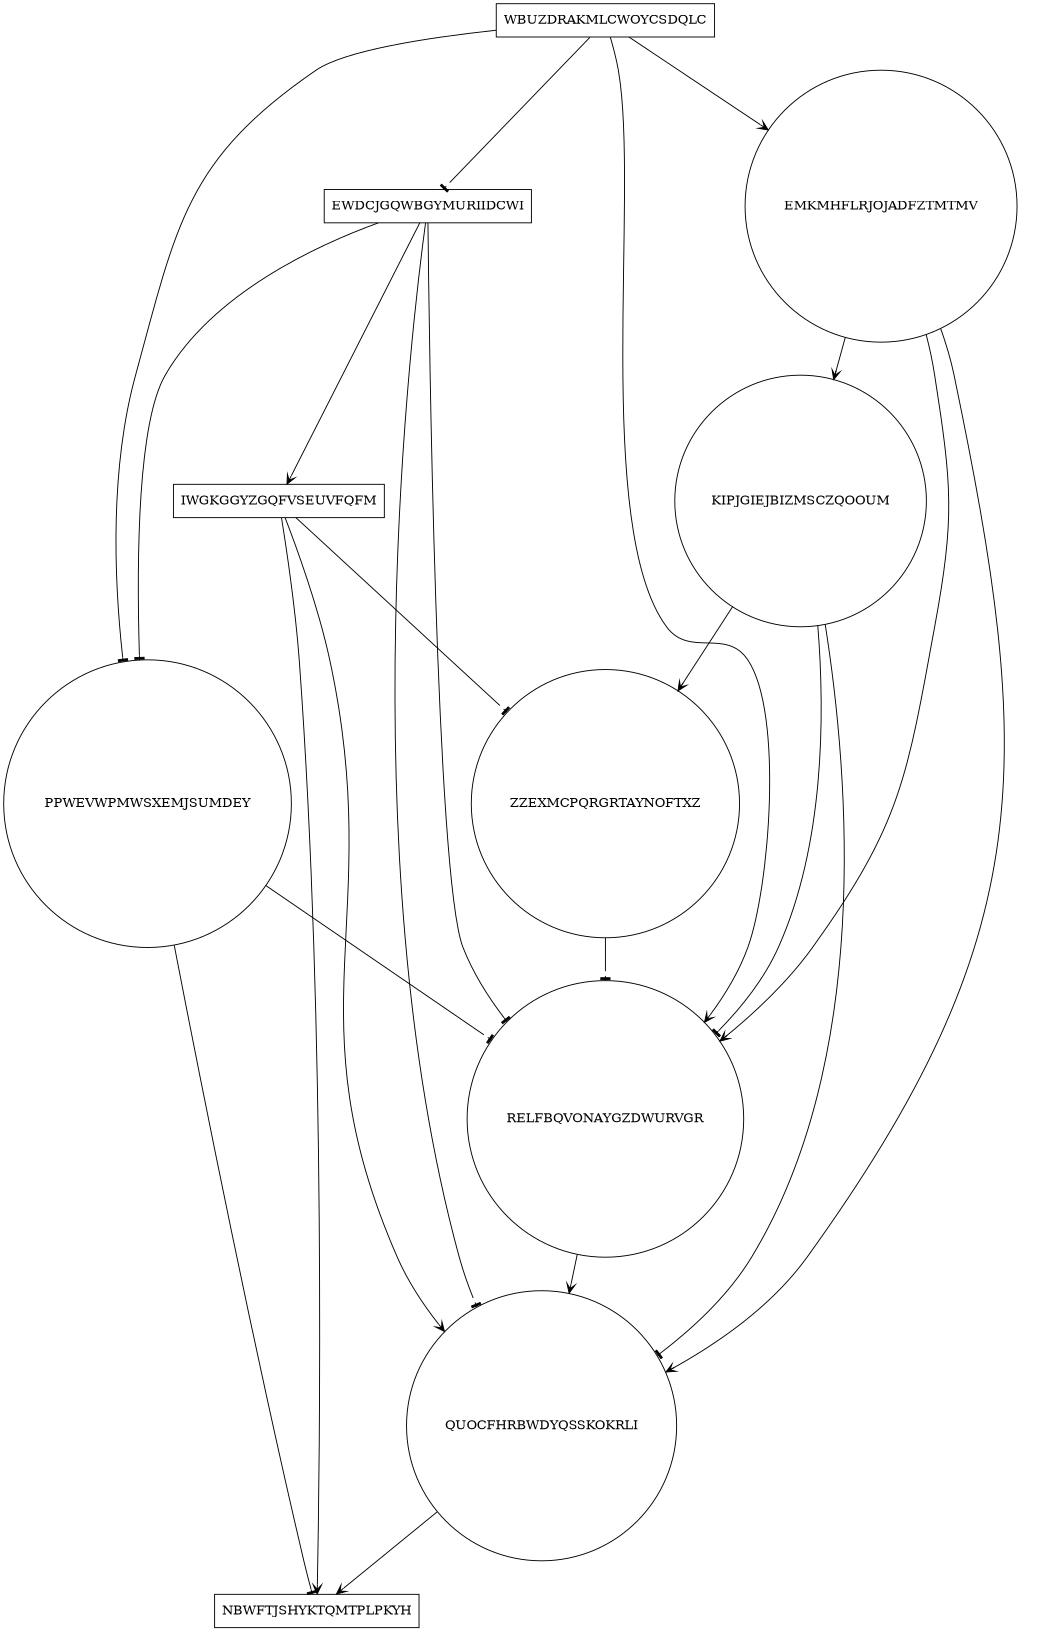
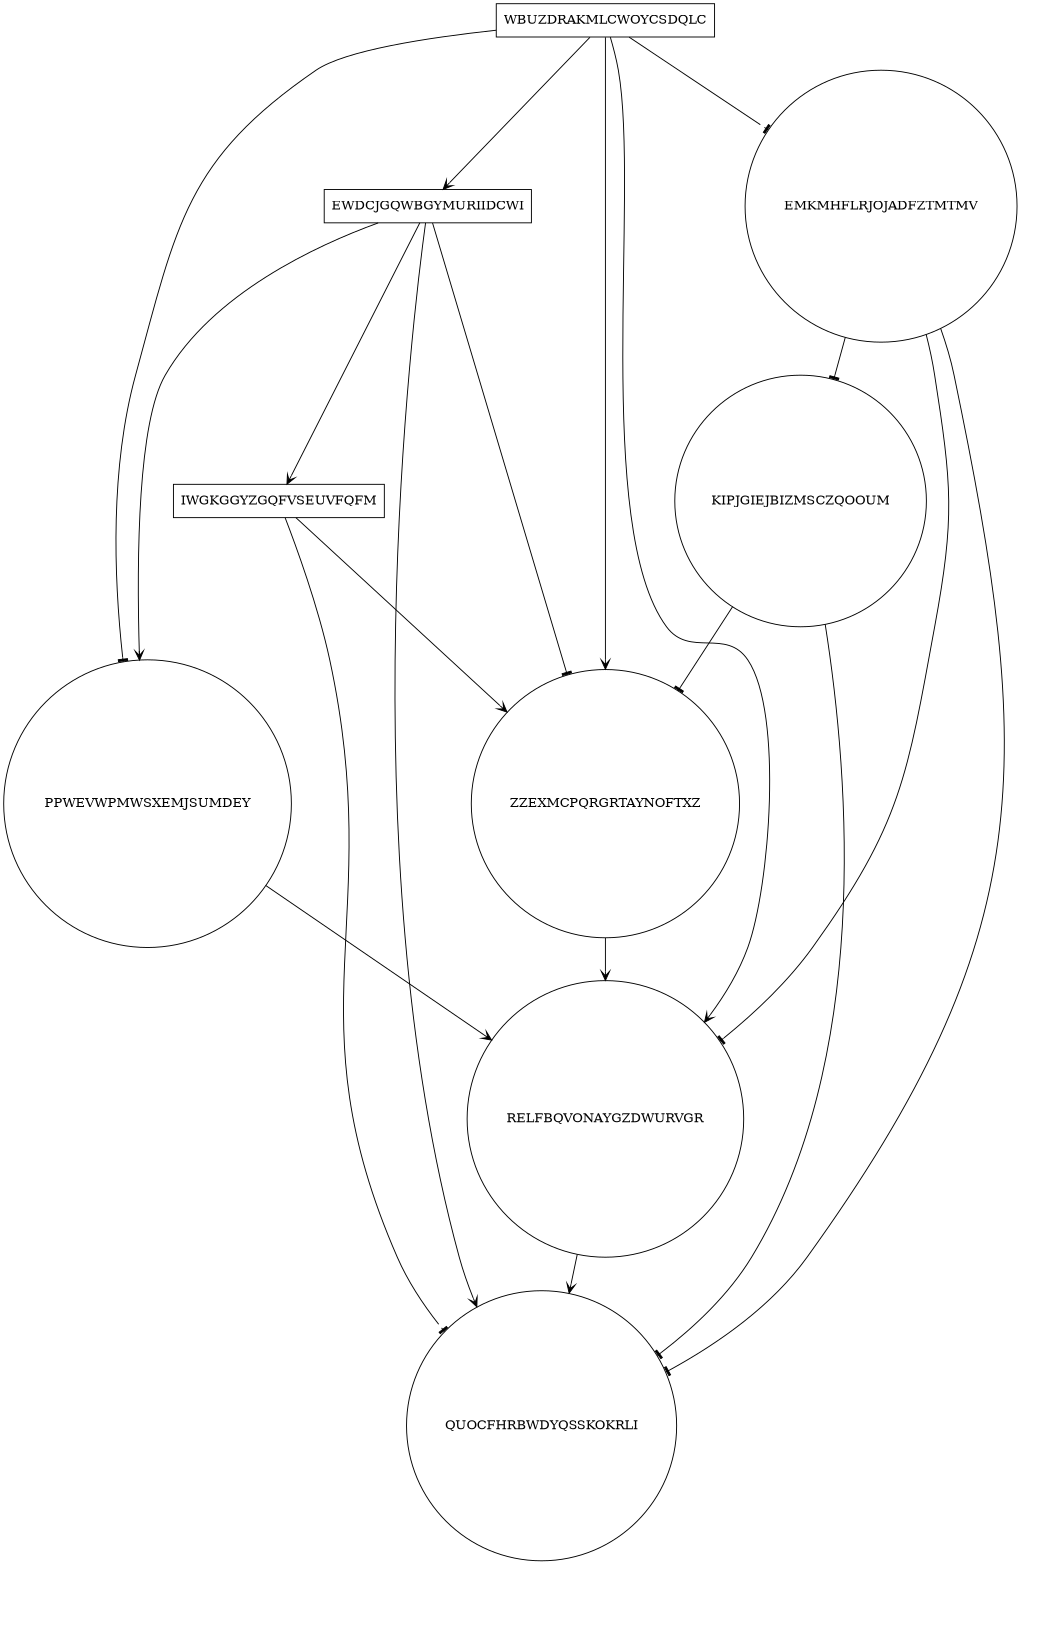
edge "WBUZDRAKMLCWOYCSDQLC" -> "EMKMHFLRJOJADFZTMTMV": arrowhead vee -> tee
edge "WBUZDRAKMLCWOYCSDQLC" -> "EWDCJGQWBGYMURIIDCWI": arrowhead tee -> vee
edge "WBUZDRAKMLCWOYCSDQLC" -> "ZZEXMCPQRGRTAYNOFTXZ": added
edge "EMKMHFLRJOJADFZTMTMV" -> "KIPJGIEJBIZMSCZQOOUM": arrowhead vee -> tee
edge "EWDCJGQWBGYMURIIDCWI" -> "PPWEVWPMWSXEMJSUMDEY": arrowhead tee -> vee
edge "IWGKGGYZGQFVSEUVFQFM" -> "ZZEXMCPQRGRTAYNOFTXZ": arrowhead tee -> vee
edge "EWDCJGQWBGYMURIIDCWI" -> "RELFBQVONAYGZDWURVGR": now "EWDCJGQWBGYMURIIDCWI" -> "ZZEXMCPQRGRTAYNOFTXZ"
edge "KIPJGIEJBIZMSCZQOOUM" -> "ZZEXMCPQRGRTAYNOFTXZ": arrowhead vee -> tee
edge "EMKMHFLRJOJADFZTMTMV" -> "RELFBQVONAYGZDWURVGR": arrowhead vee -> tee
edge "EWDCJGQWBGYMURIIDCWI" -> "QUOCFHRBWDYQSSKOKRLI": arrowhead tee -> vee
edge "KIPJGIEJBIZMSCZQOOUM" -> "RELFBQVONAYGZDWURVGR": removed
edge "EMKMHFLRJOJADFZTMTMV" -> "QUOCFHRBWDYQSSKOKRLI": arrowhead vee -> tee
edge "IWGKGGYZGQFVSEUVFQFM" -> "QUOCFHRBWDYQSSKOKRLI": arrowhead vee -> tee
edge "ZZEXMCPQRGRTAYNOFTXZ" -> "RELFBQVONAYGZDWURVGR": arrowhead tee -> vee
edge "PPWEVWPMWSXEMJSUMDEY" -> "RELFBQVONAYGZDWURVGR": arrowhead tee -> vee
node "NBWFTJSHYKTQMTPLPKYH": removed
